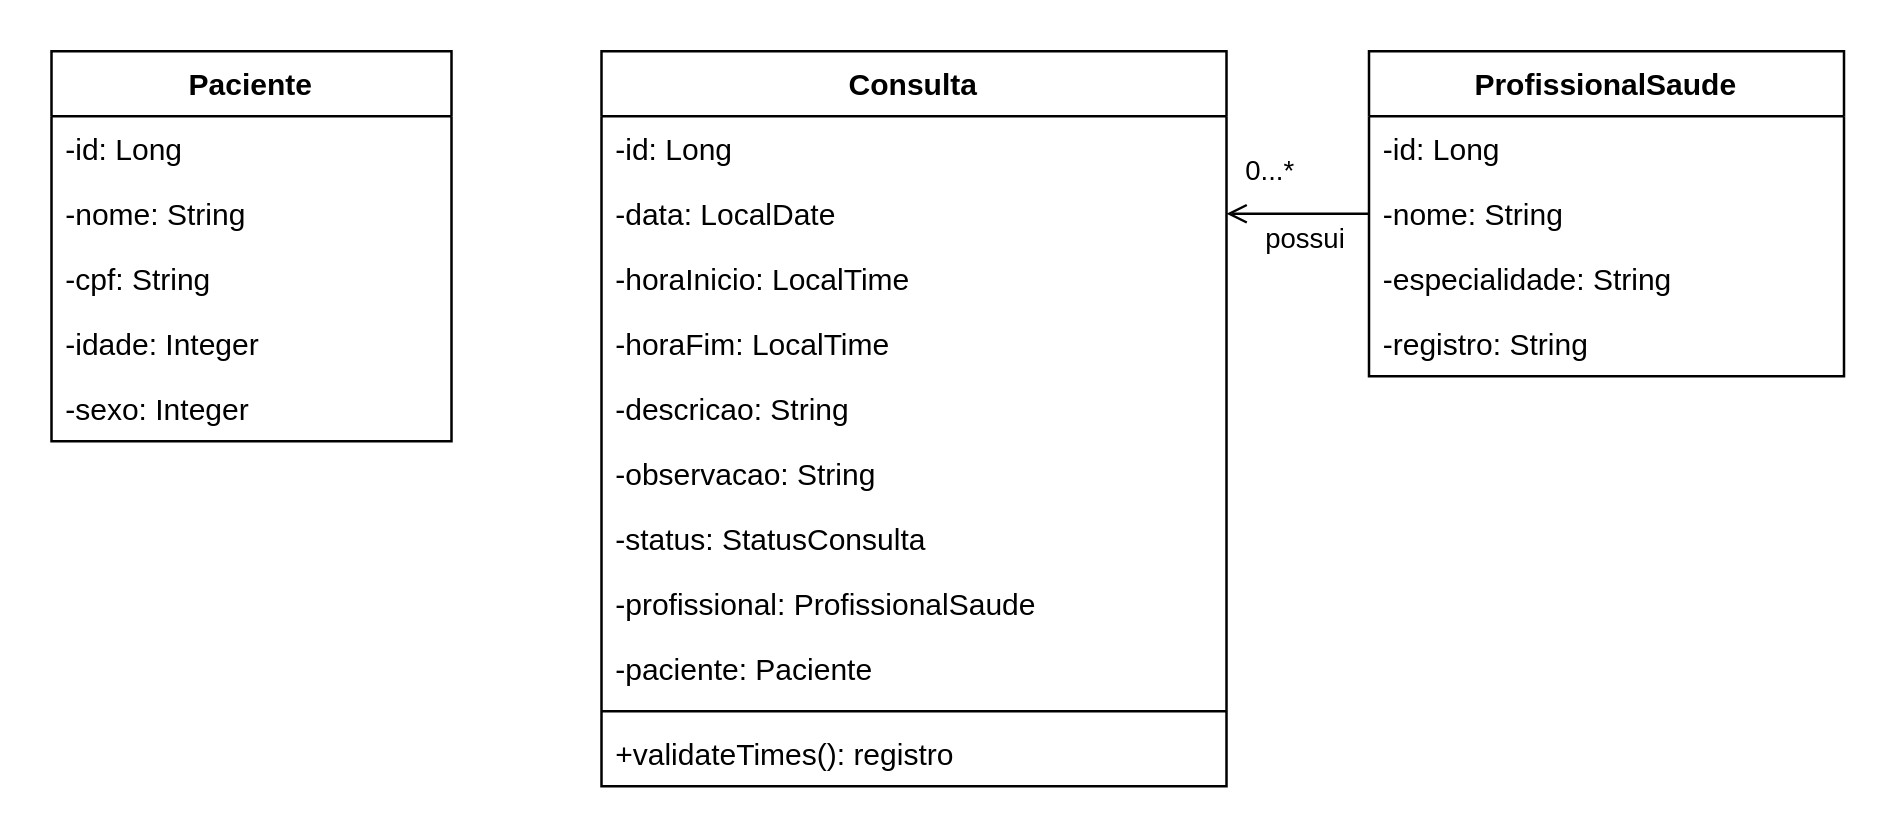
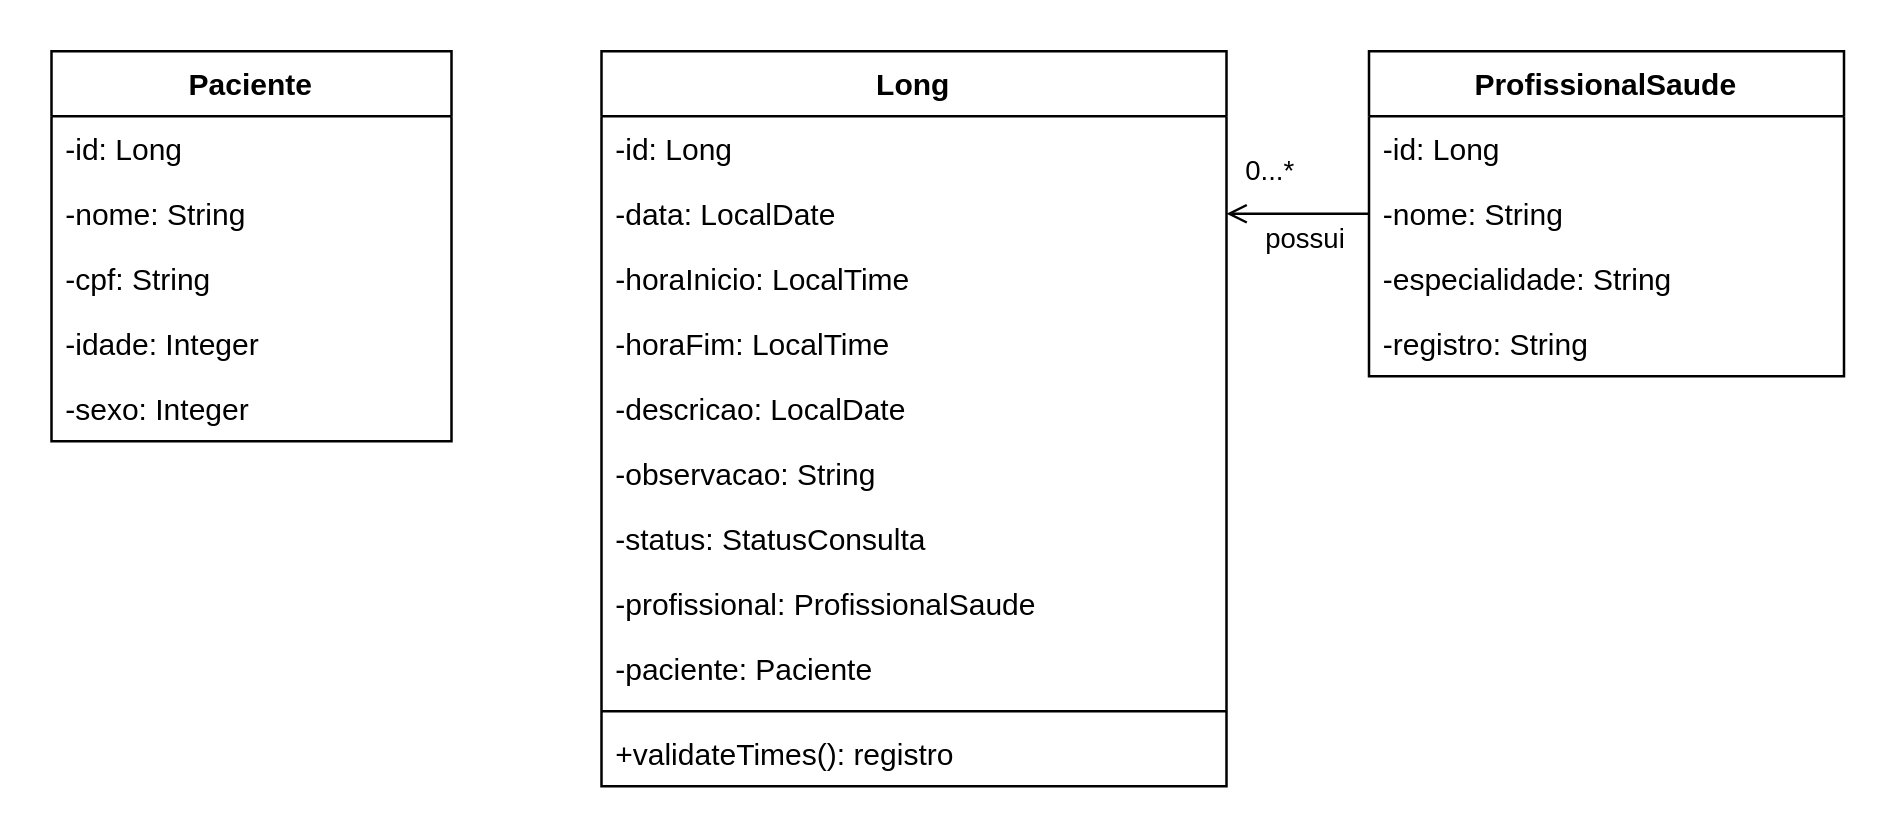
node "Consulta": label "Consulta" -> "Long"
node "-descricao: String": label "-descricao: String" -> "-descricao: LocalDate"
